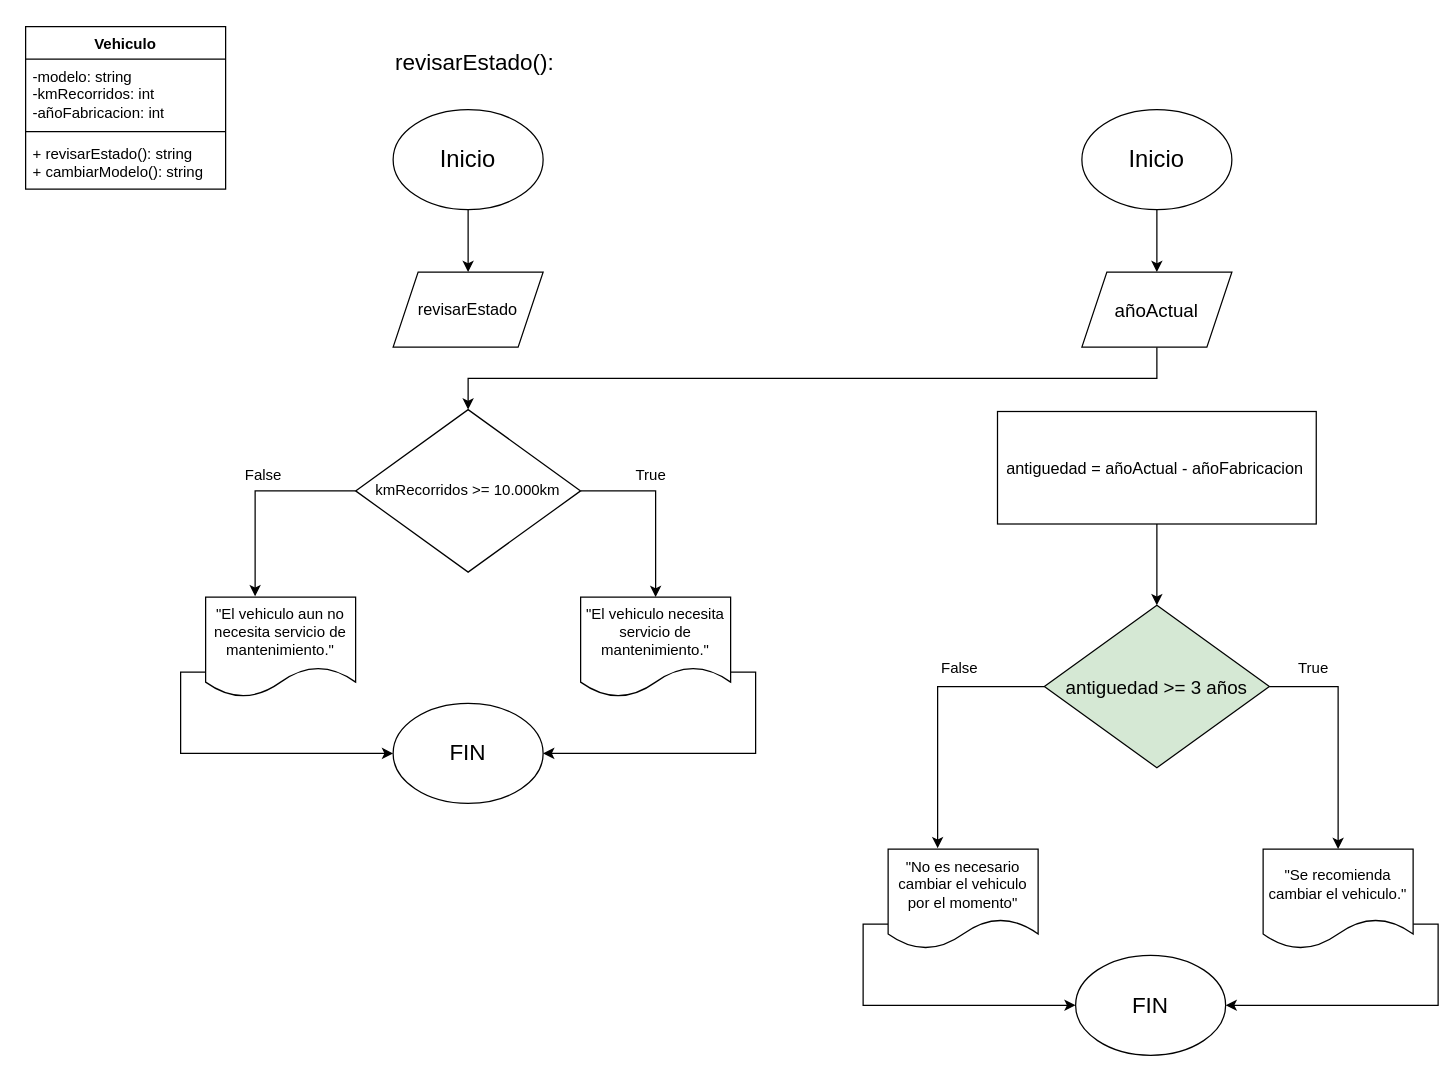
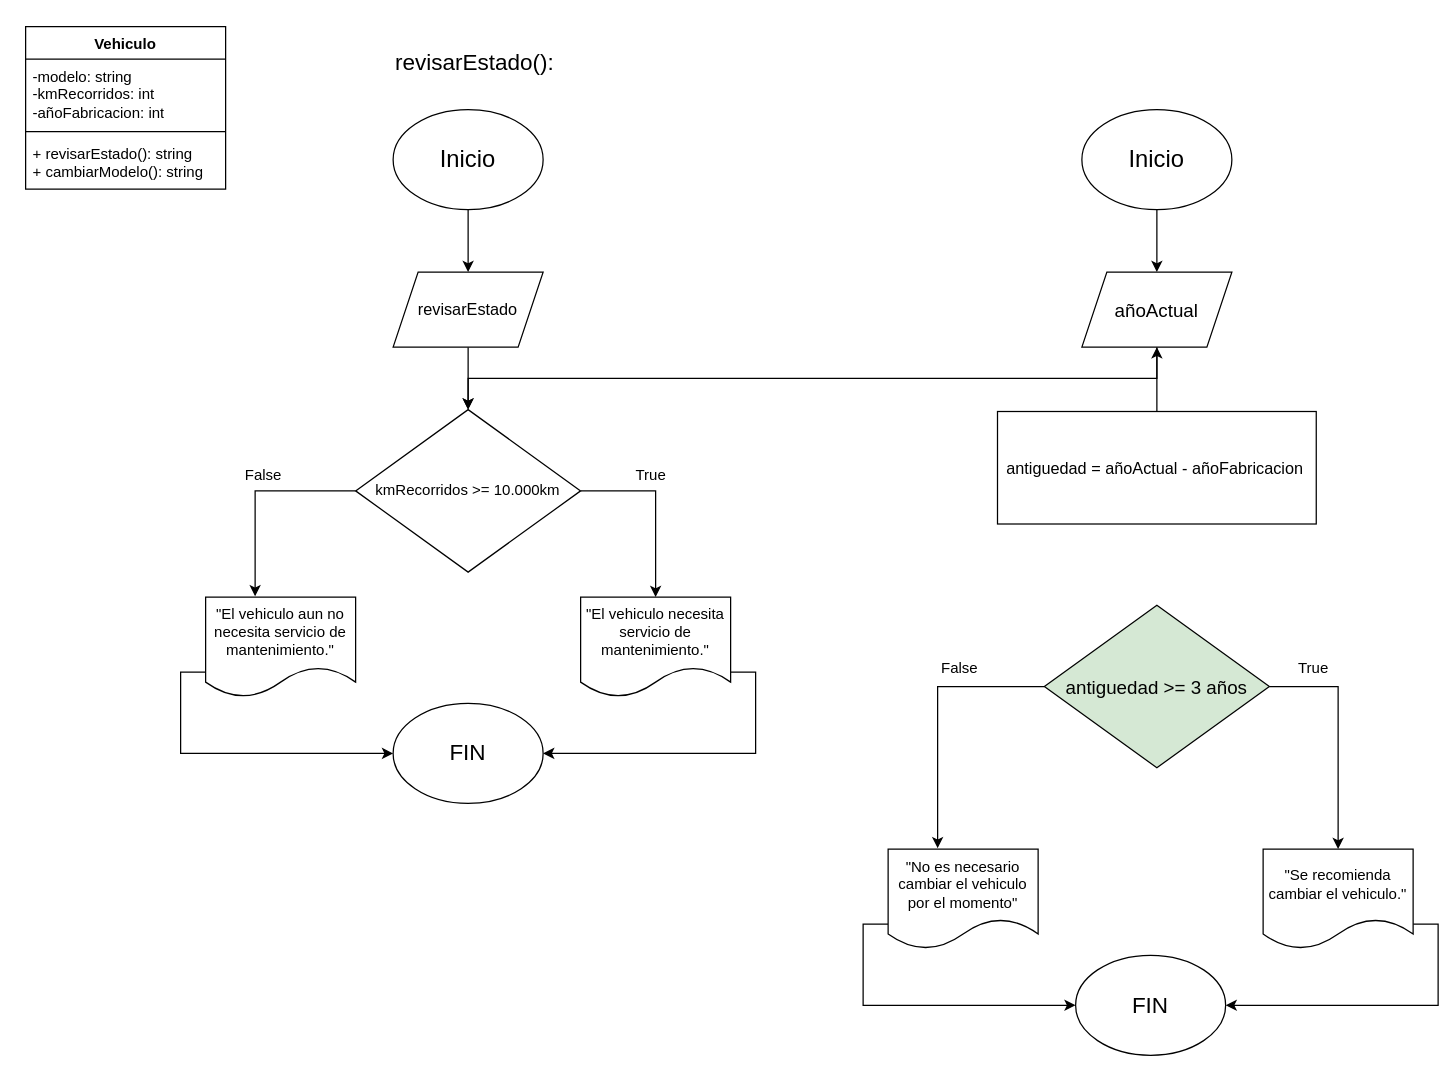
edge "revisarEstado" -> "kmRecorridos >= 10.000km": added
edge "antiguedad = añoActual - añoFabricacion" -> "antiguedad >= 3 años": now "antiguedad = añoActual - añoFabricacion" -> "añoActual"
